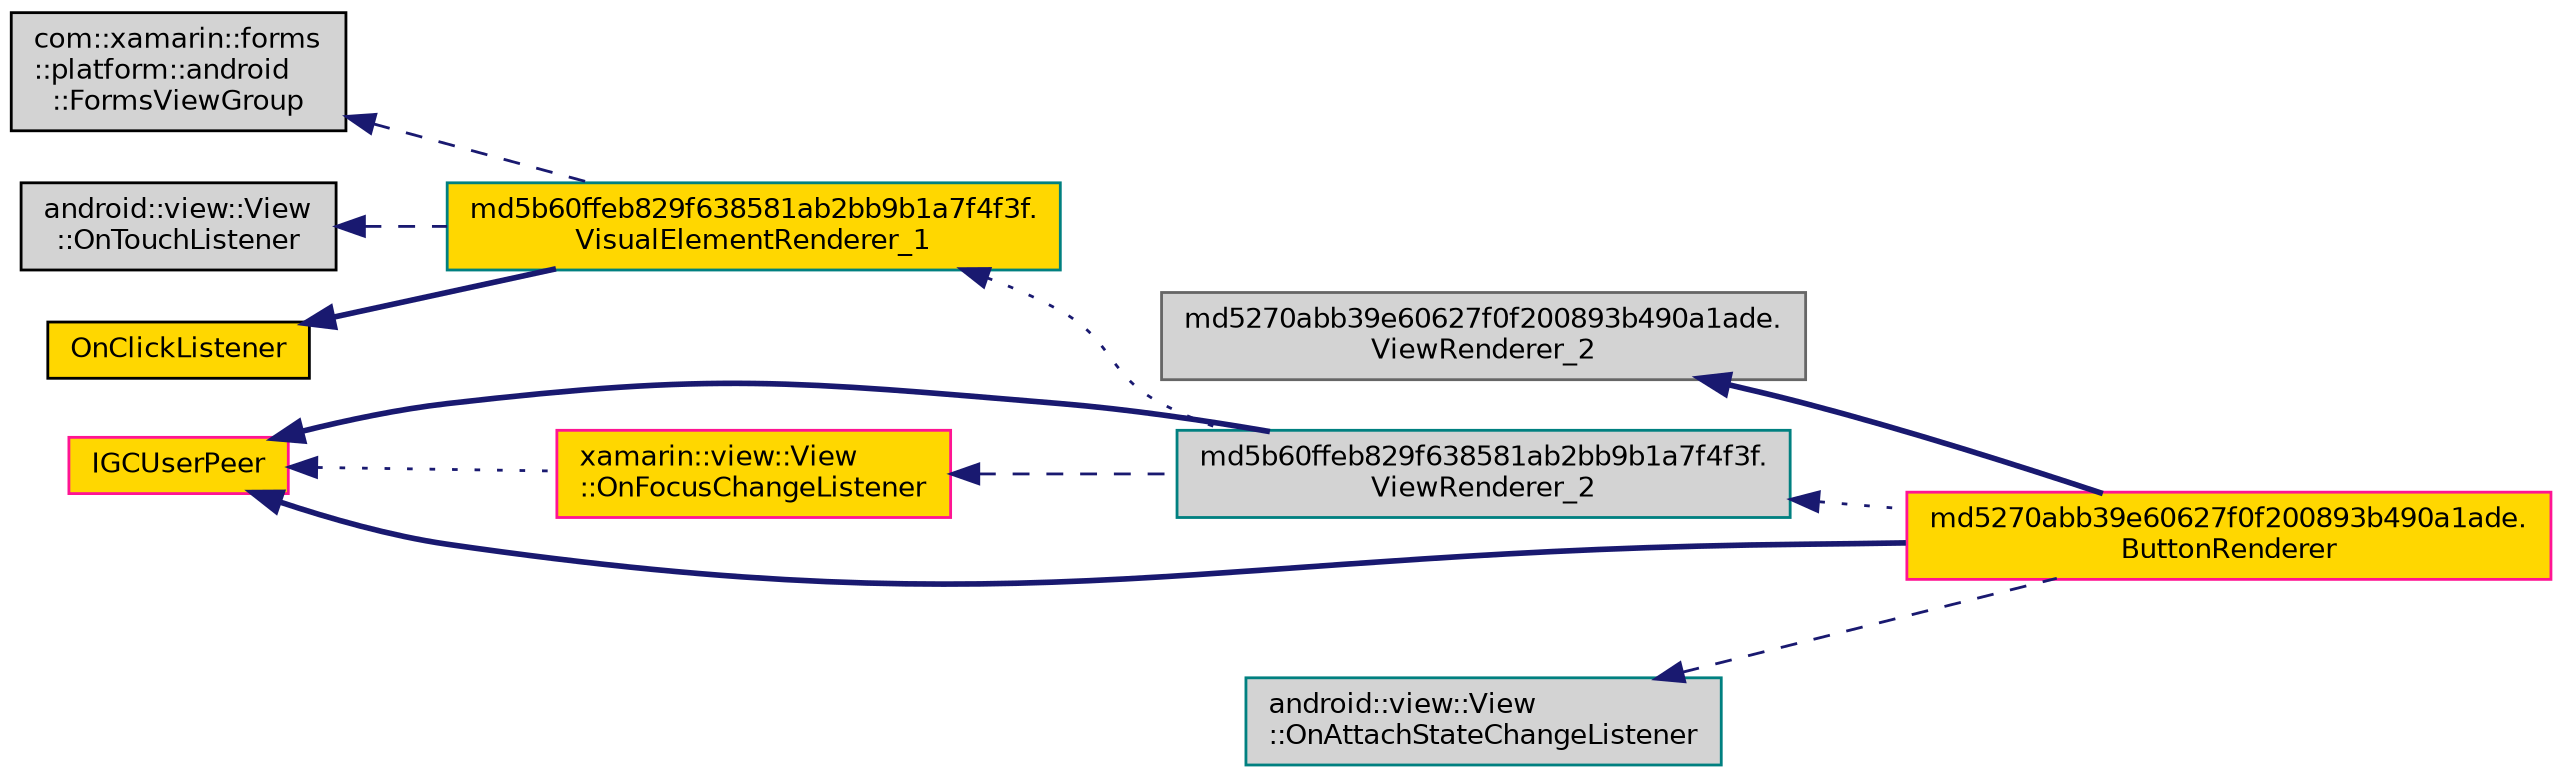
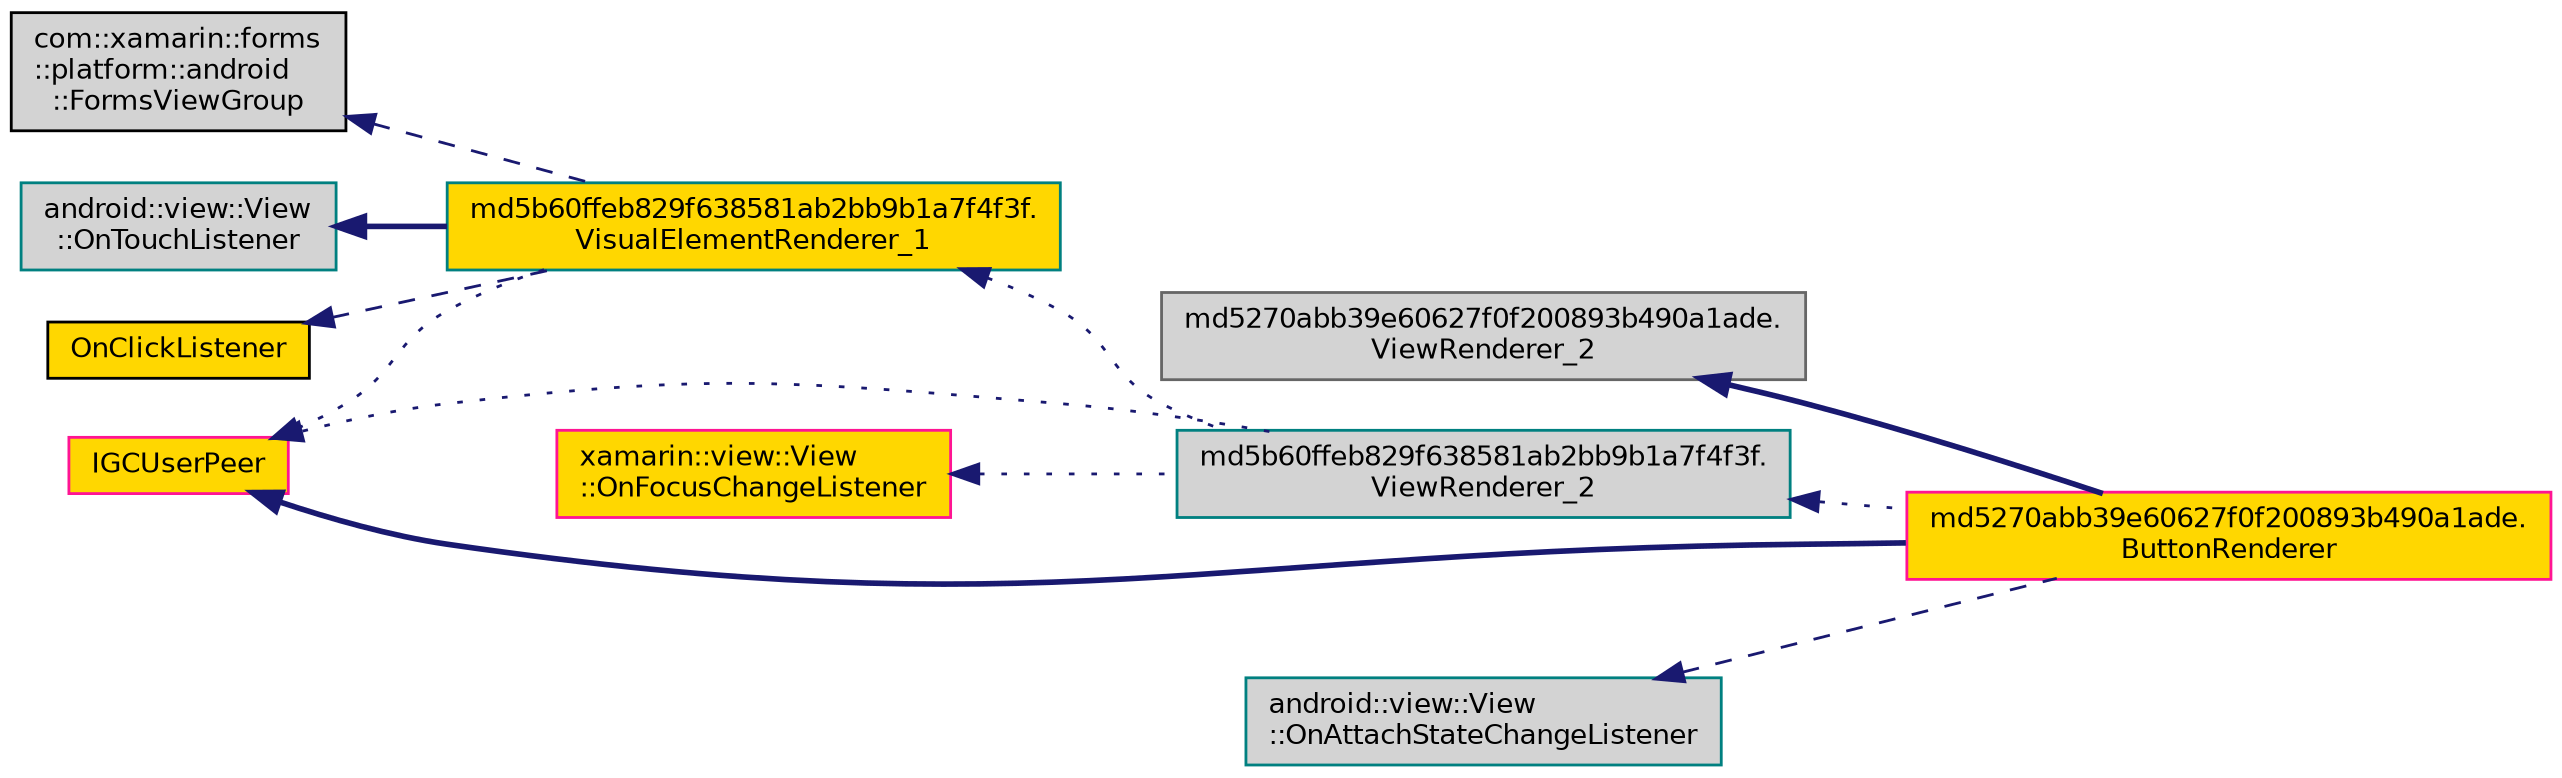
node "android::view::View ::OnTouchListener": color black -> teal
edge "md5b60ffeb829f638581ab2bb9b1a7f4f3f. VisualElementRenderer_1" -> "android::view::View ::OnTouchListener": style dashed -> bold
edge "md5b60ffeb829f638581ab2bb9b1a7f4f3f. VisualElementRenderer_1" -> "OnClickListener": style bold -> dashed
edge "md5b60ffeb829f638581ab2bb9b1a7f4f3f. ViewRenderer_2" -> "IGCUserPeer": style bold -> dotted
edge "xamarin::view::View ::OnFocusChangeListener" -> "IGCUserPeer": now "md5b60ffeb829f638581ab2bb9b1a7f4f3f. VisualElementRenderer_1" -> "IGCUserPeer"
edge "md5b60ffeb829f638581ab2bb9b1a7f4f3f. ViewRenderer_2" -> "xamarin::view::View ::OnFocusChangeListener": style dashed -> dotted
